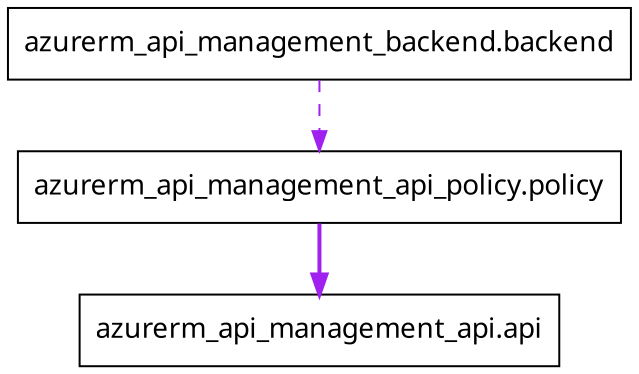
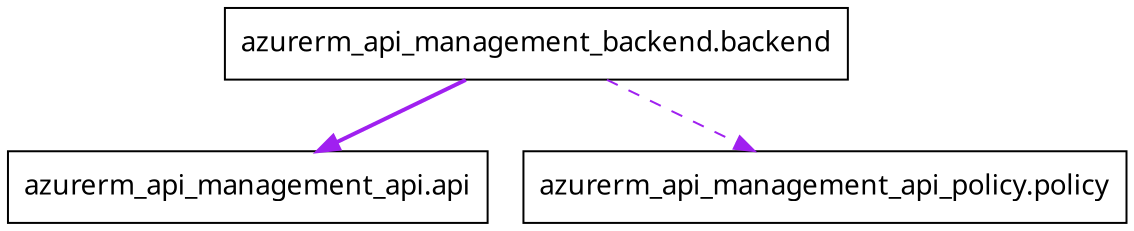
edge "azurerm_api_management_api_policy.policy" -> "azurerm_api_management_api.api": now "azurerm_api_management_backend.backend" -> "azurerm_api_management_api.api"
